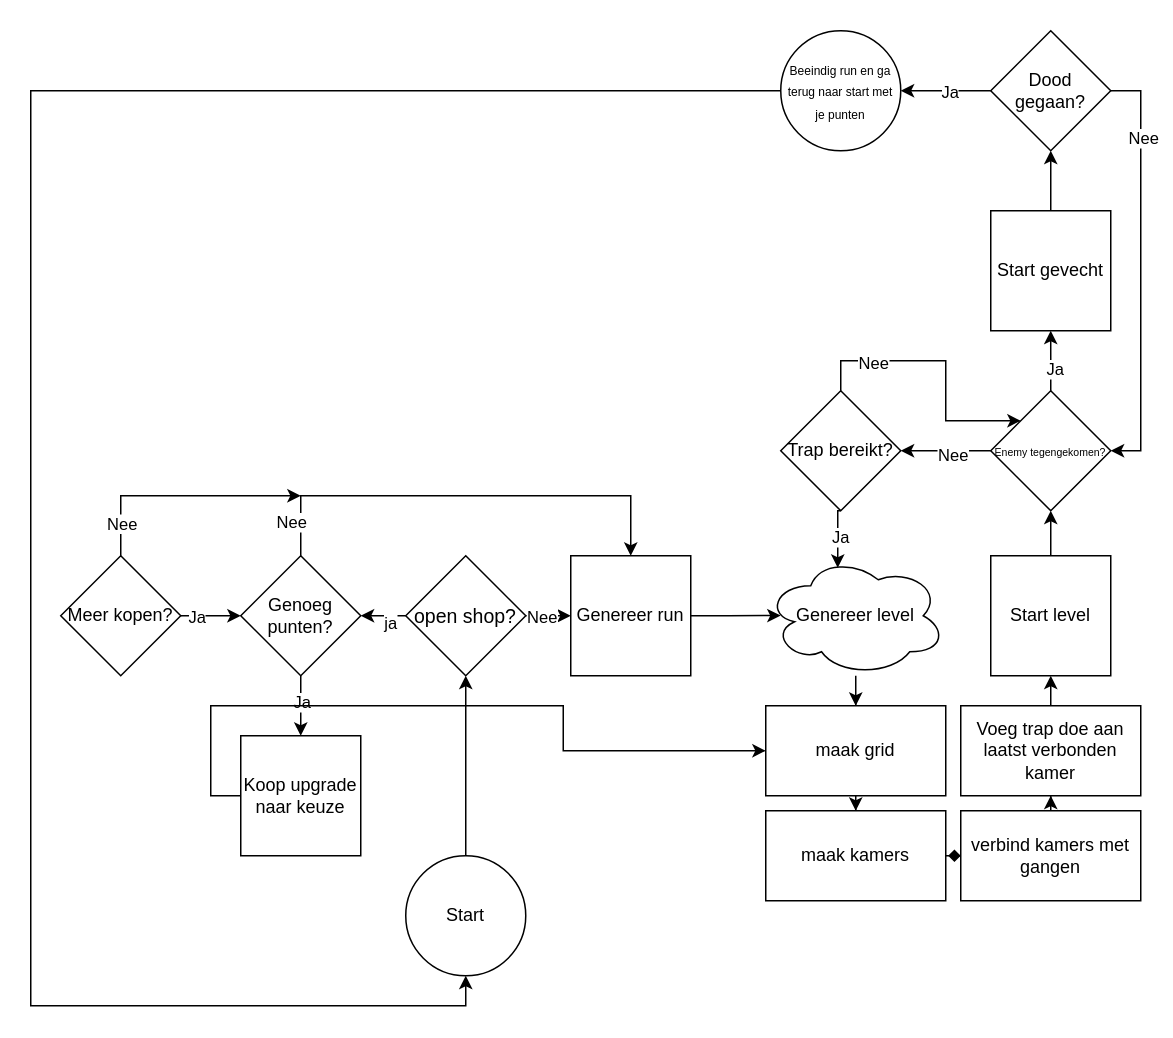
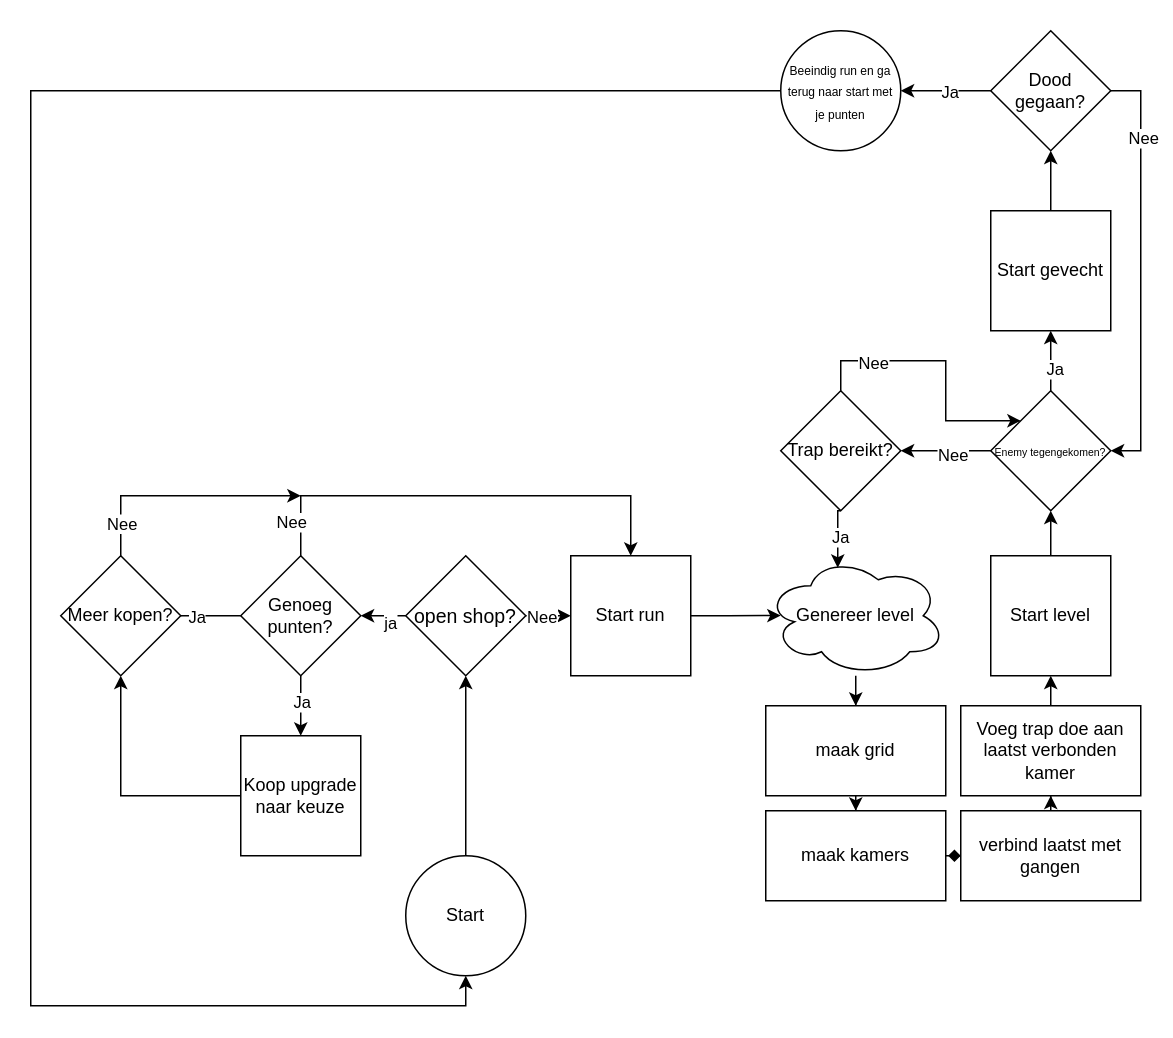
edge "Meer kopen?" -> "Genoeg punten?": arrowhead classic -> none
node "Genereer run": label "Genereer run" -> "Start run"
edge "Koop upgrade naar keuze" -> "maak grid": now "Koop upgrade naar keuze" -> "Meer kopen?"
node "verbind kamers met gangen": label "verbind kamers met gangen" -> "verbind laatst met gangen"
